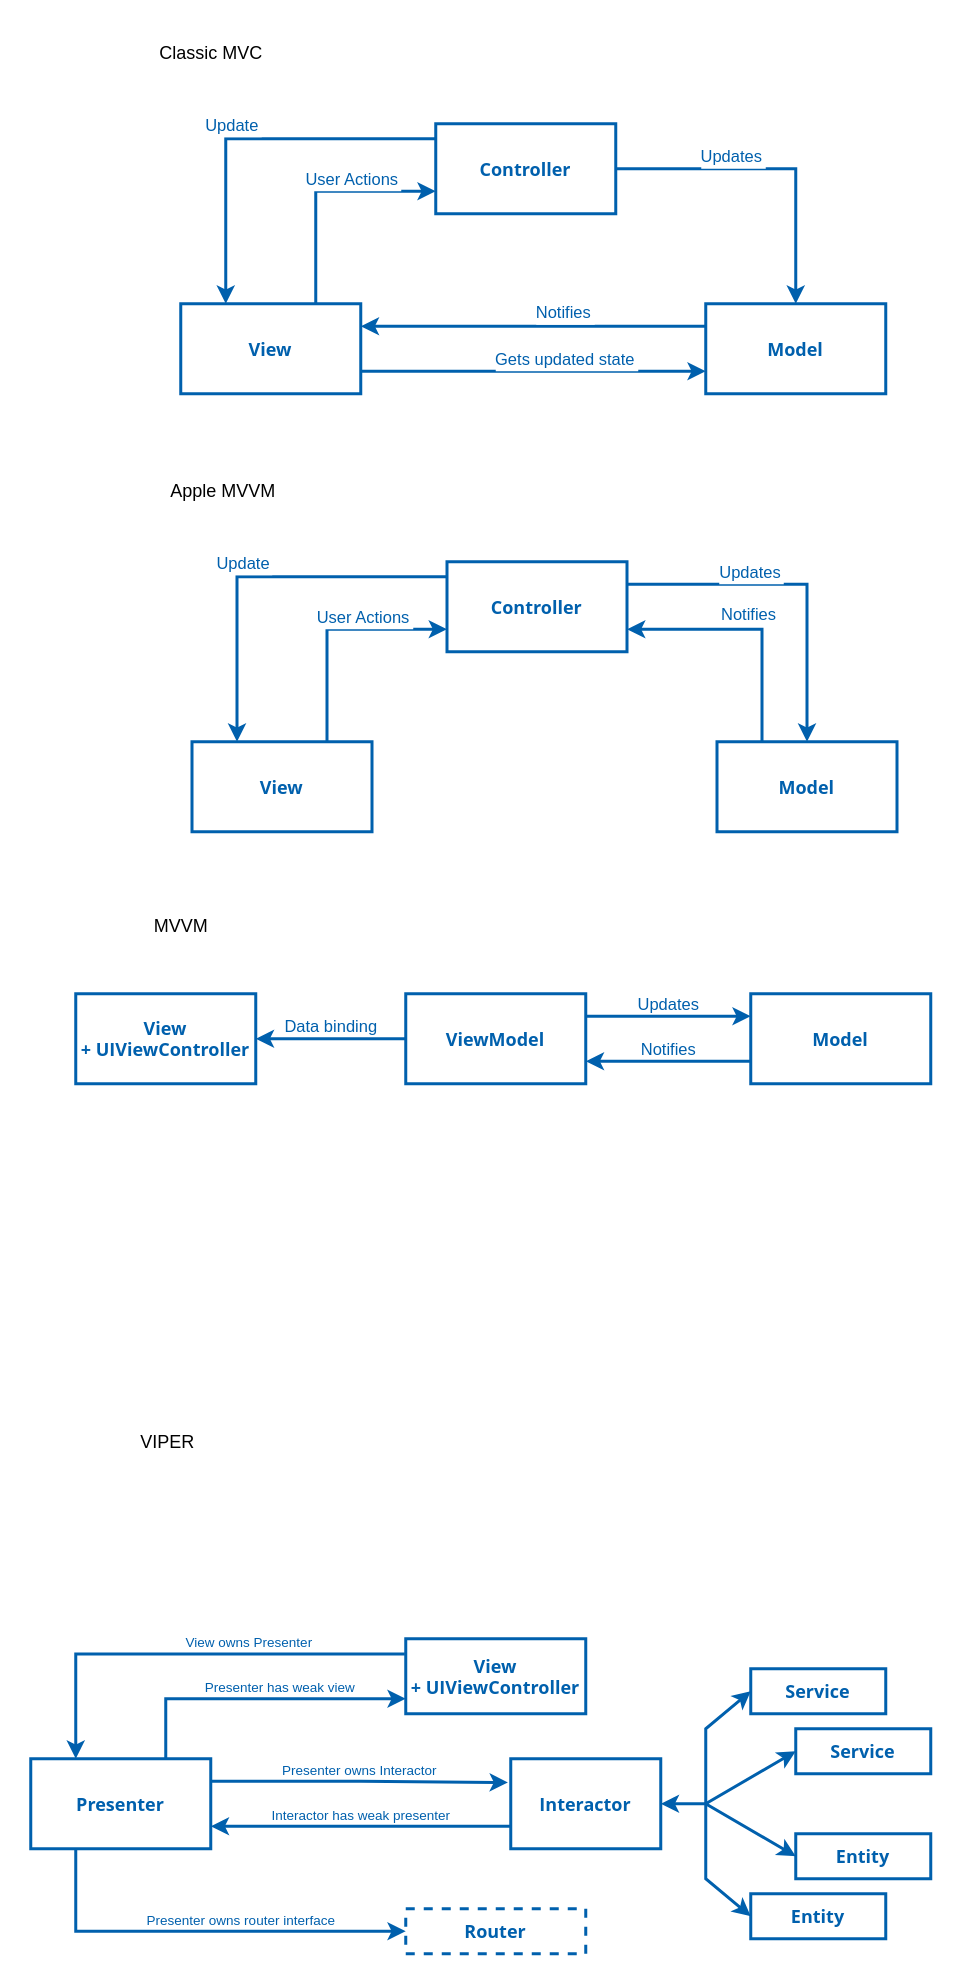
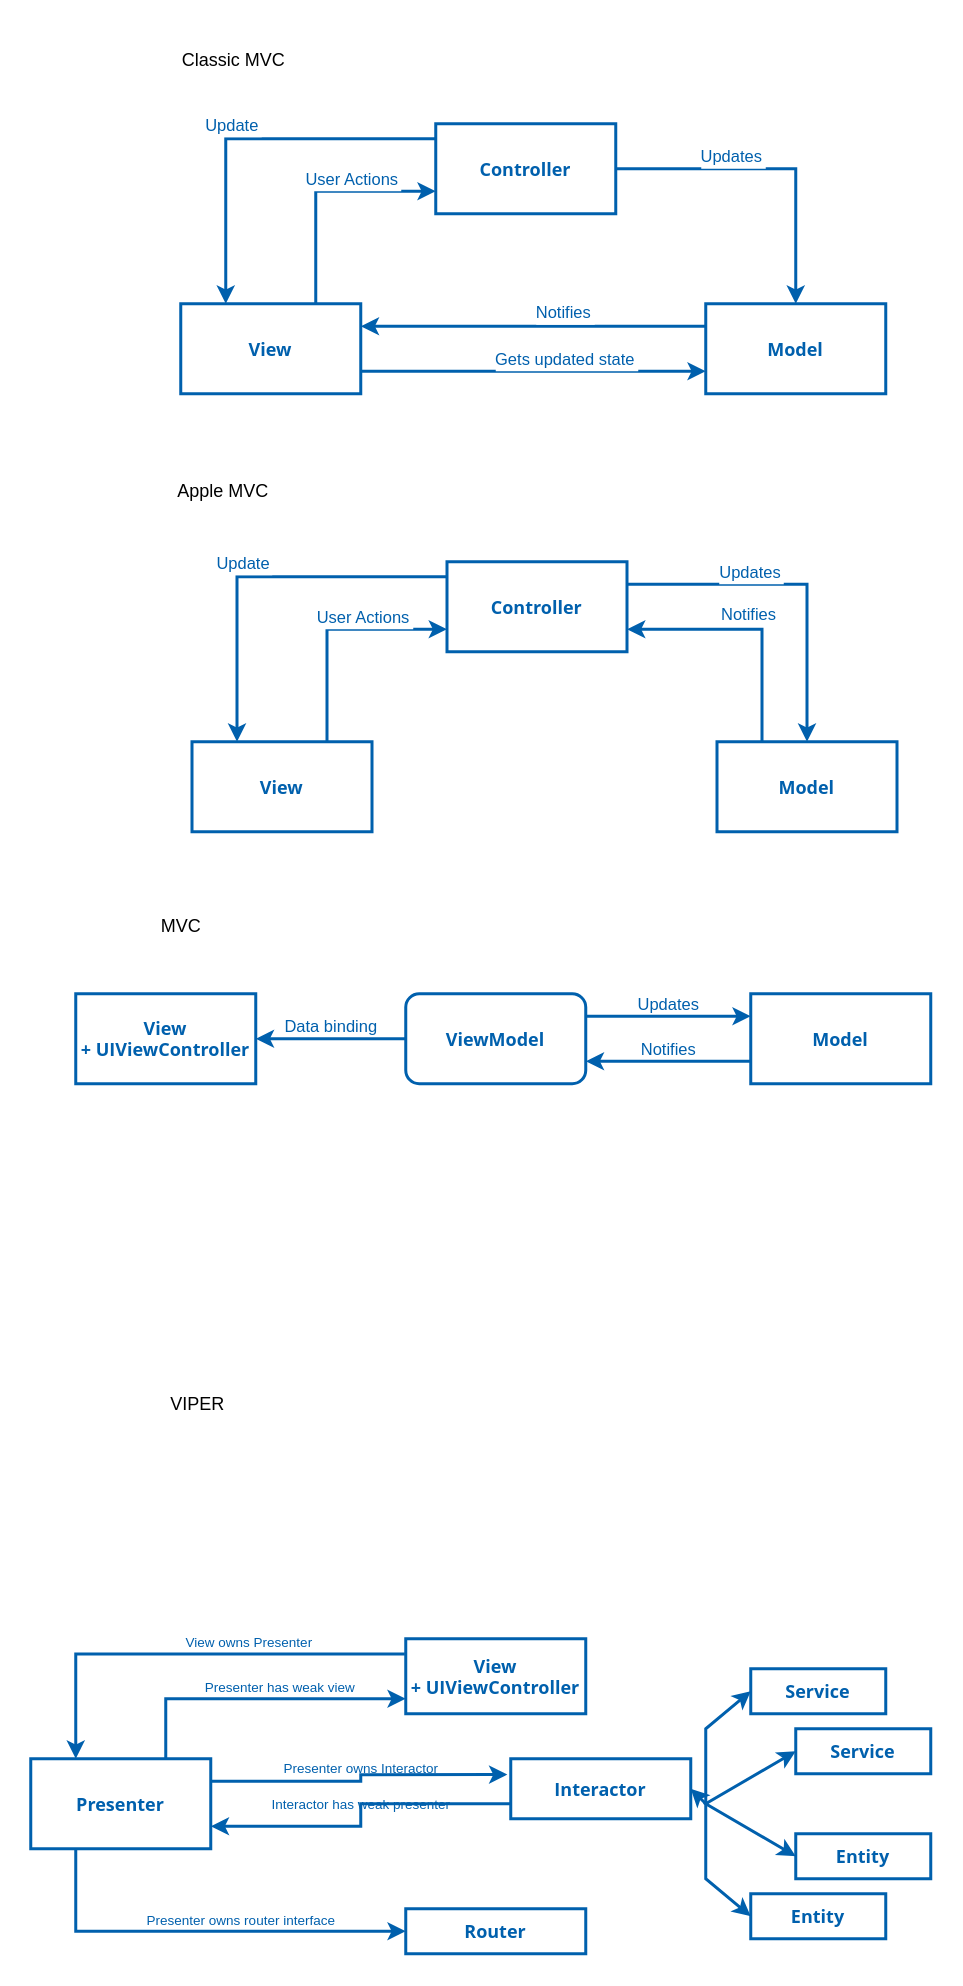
node "Classic MVC": moved (211, 53) -> (233, 61)
node "Apple MVVM": label "Apple MVVM" -> "Apple MVC"
node "MVVM": label "MVVM" -> "MVC"
node "ViewModel": shape rectangle -> rounded rectangle
node "VIPER": moved (168, 1442) -> (198, 1405)
node "Interactor": size 150x90 -> 180x60
node "Router": style dashed -> solid
